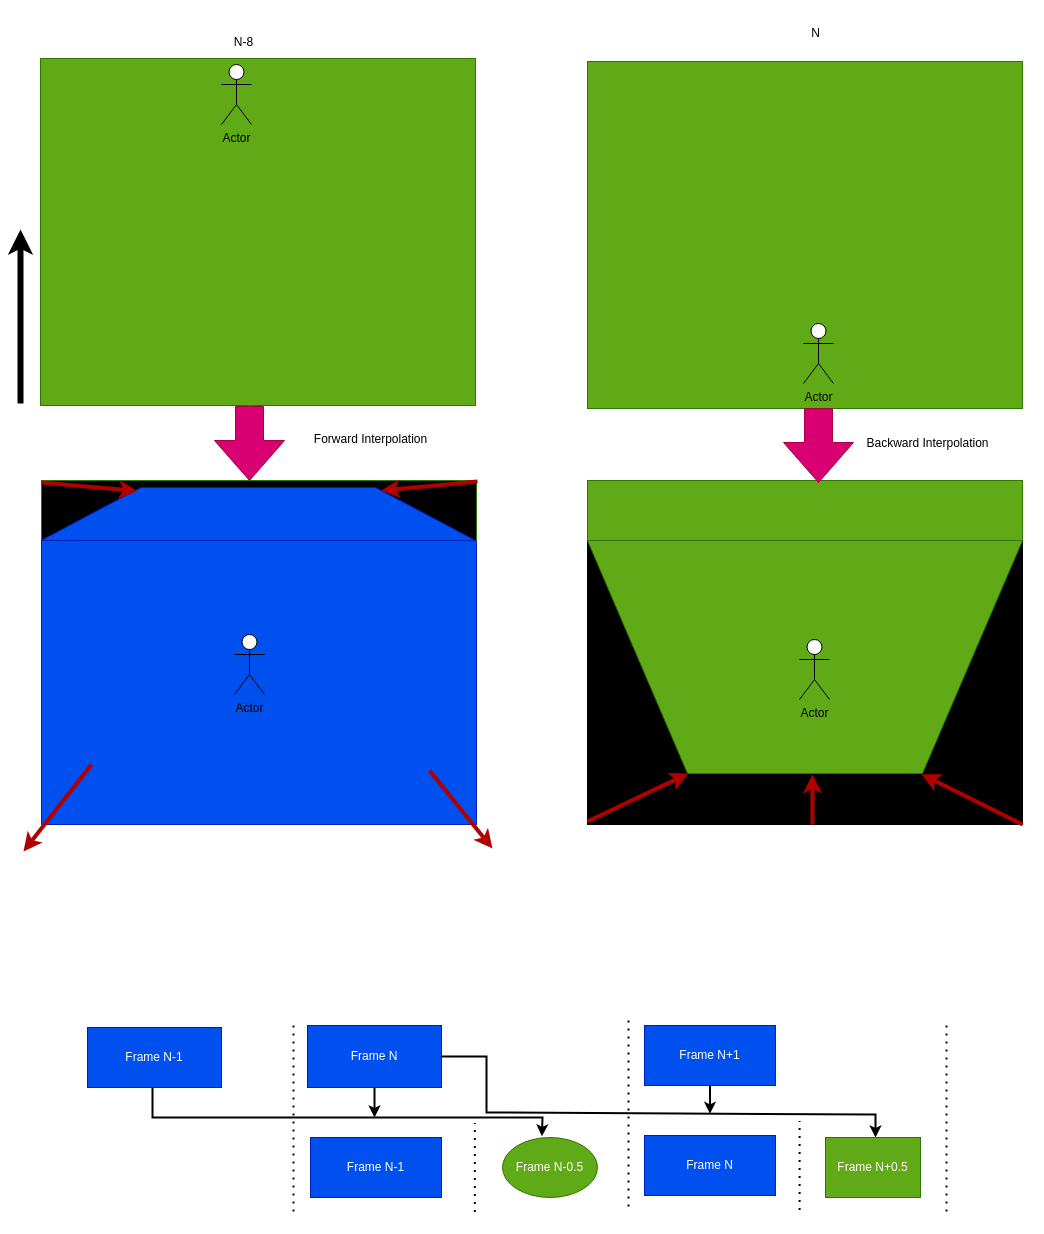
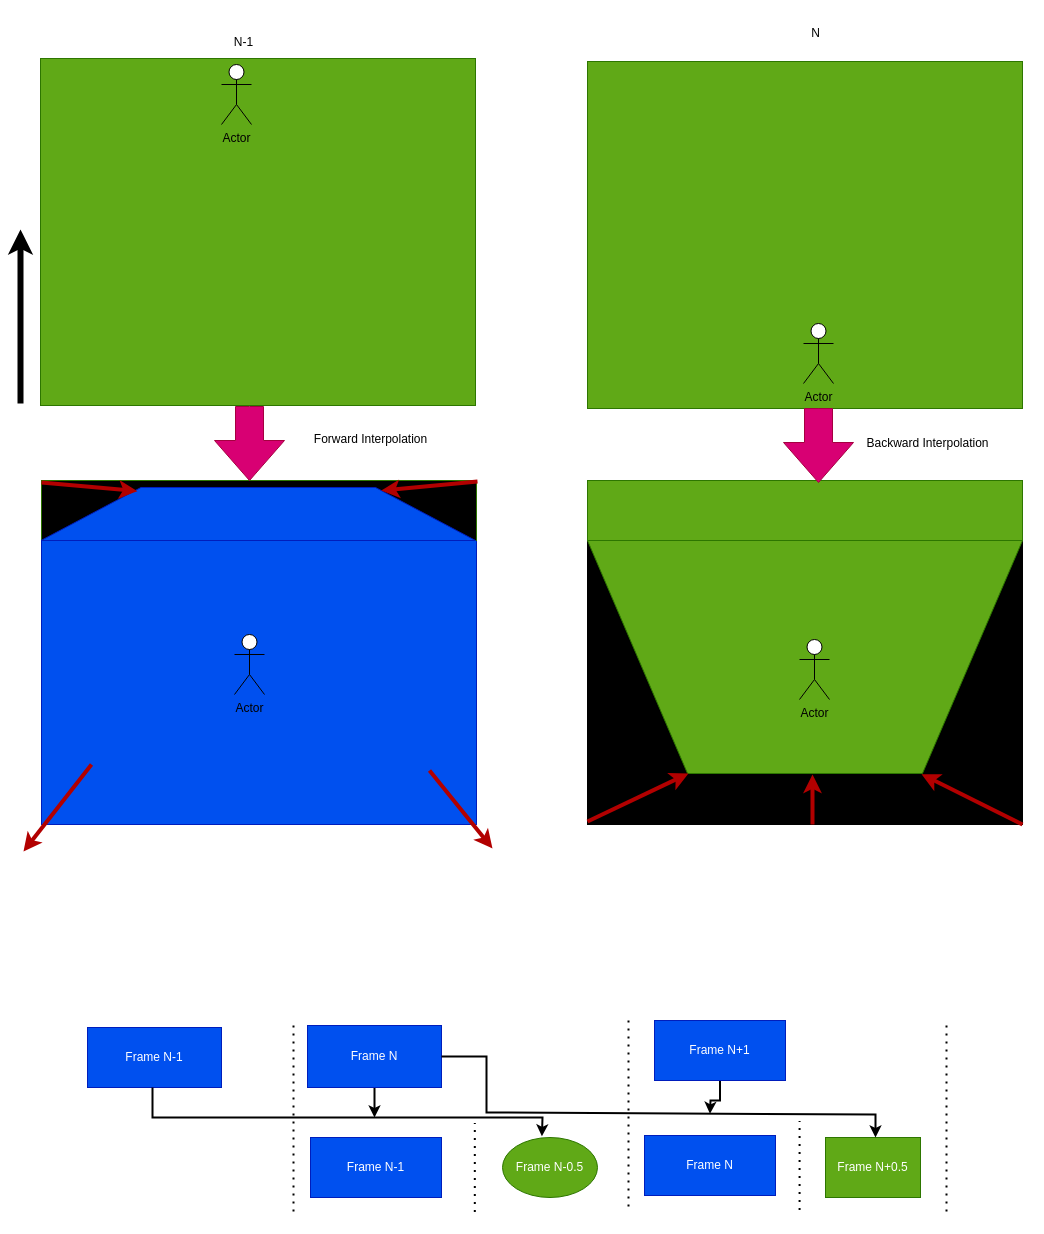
node "N-8": label "N-8" -> "N-1"
node "Frame N+1": moved (710, 1056) -> (720, 1051)
